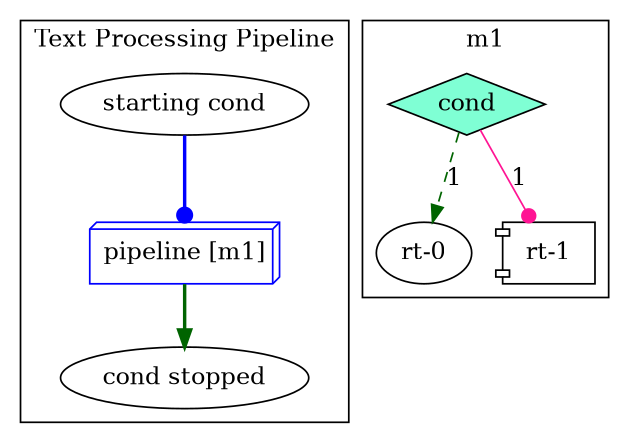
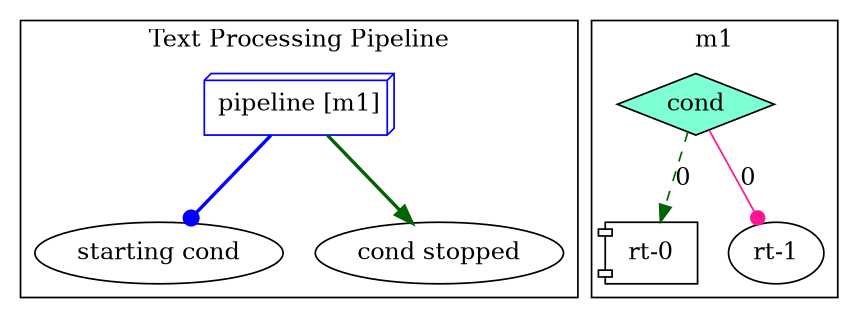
edge "starting cond" -> "pipeline [m1]": reversed
edge "cond" -> "rt-0": label "1" -> "0"
edge "cond" -> "rt-1": label "1" -> "0"
node "rt-0": shape ellipse -> component
node "rt-1": shape component -> ellipse
